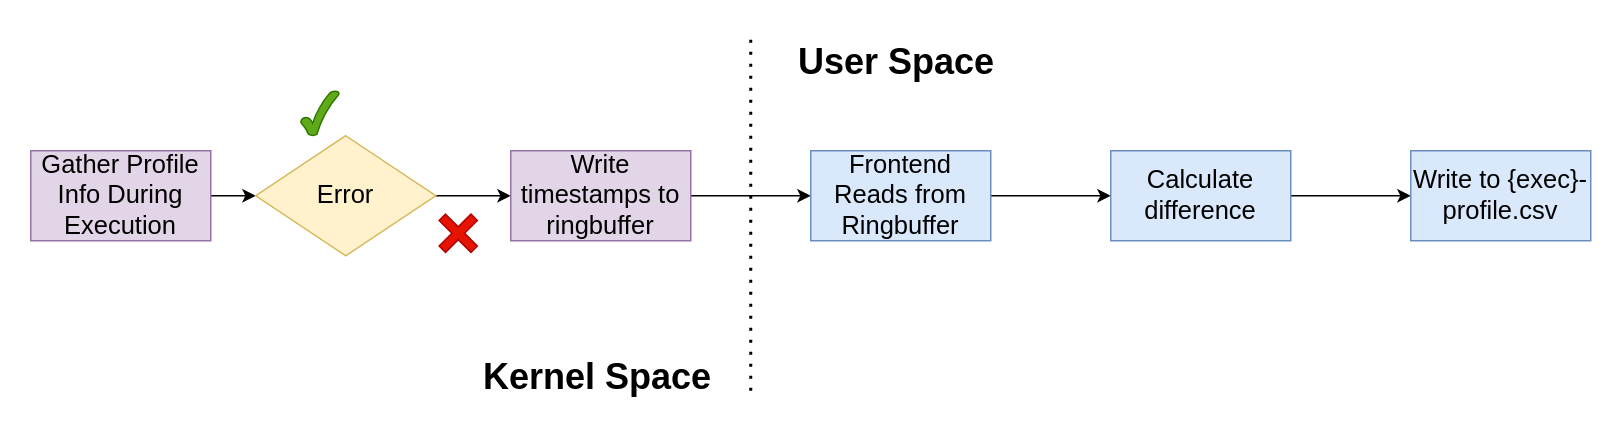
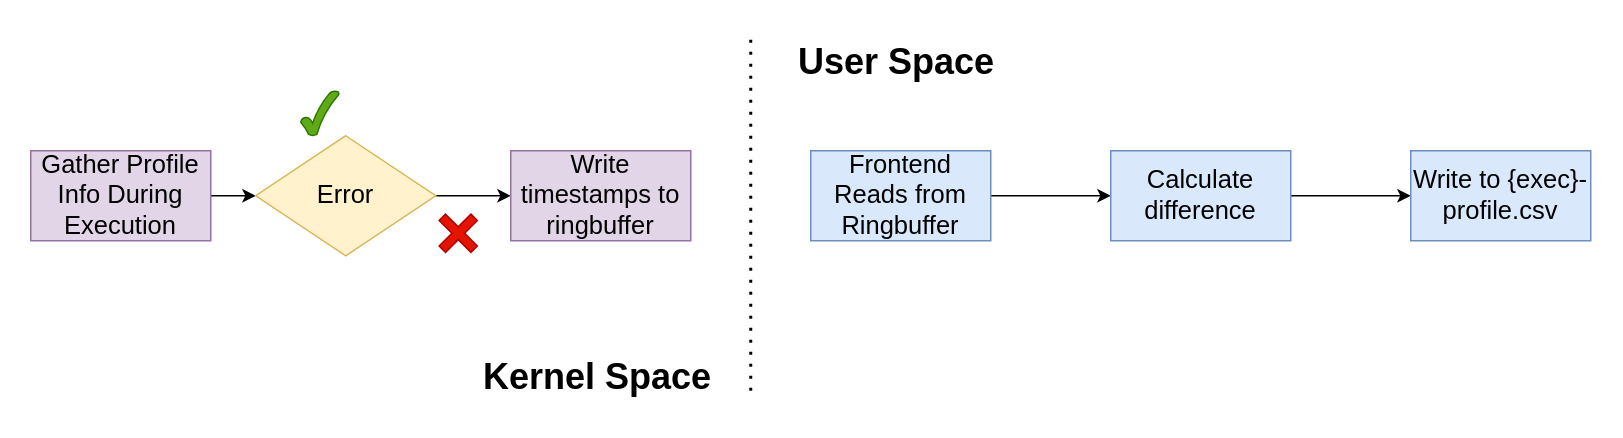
edge "Write timestamps to ringbuffer" -> "Frontend Reads from Ringbuffer": removed
